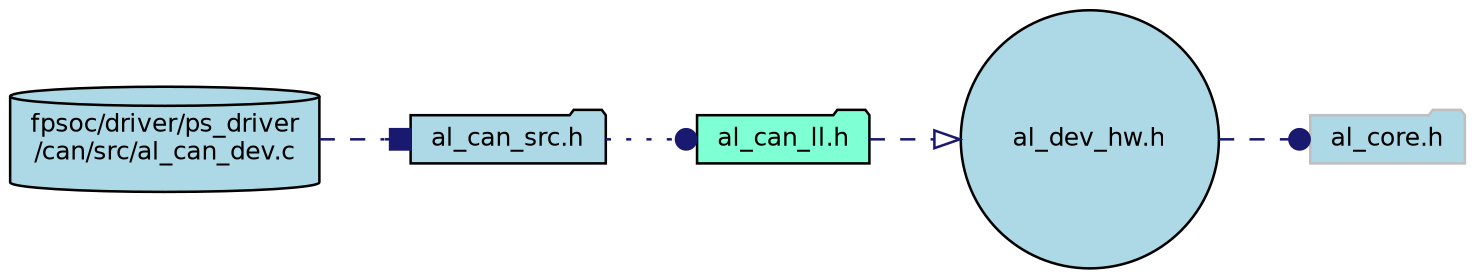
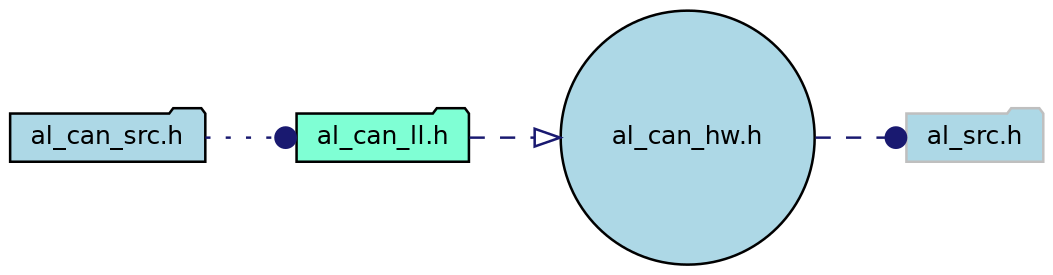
node "fpsoc/driver/ps_driver /can/src/al_can_dev.c": removed
node "al_dev_hw.h": label "al_dev_hw.h" -> "al_can_hw.h"
node "al_core.h": label "al_core.h" -> "al_src.h"
